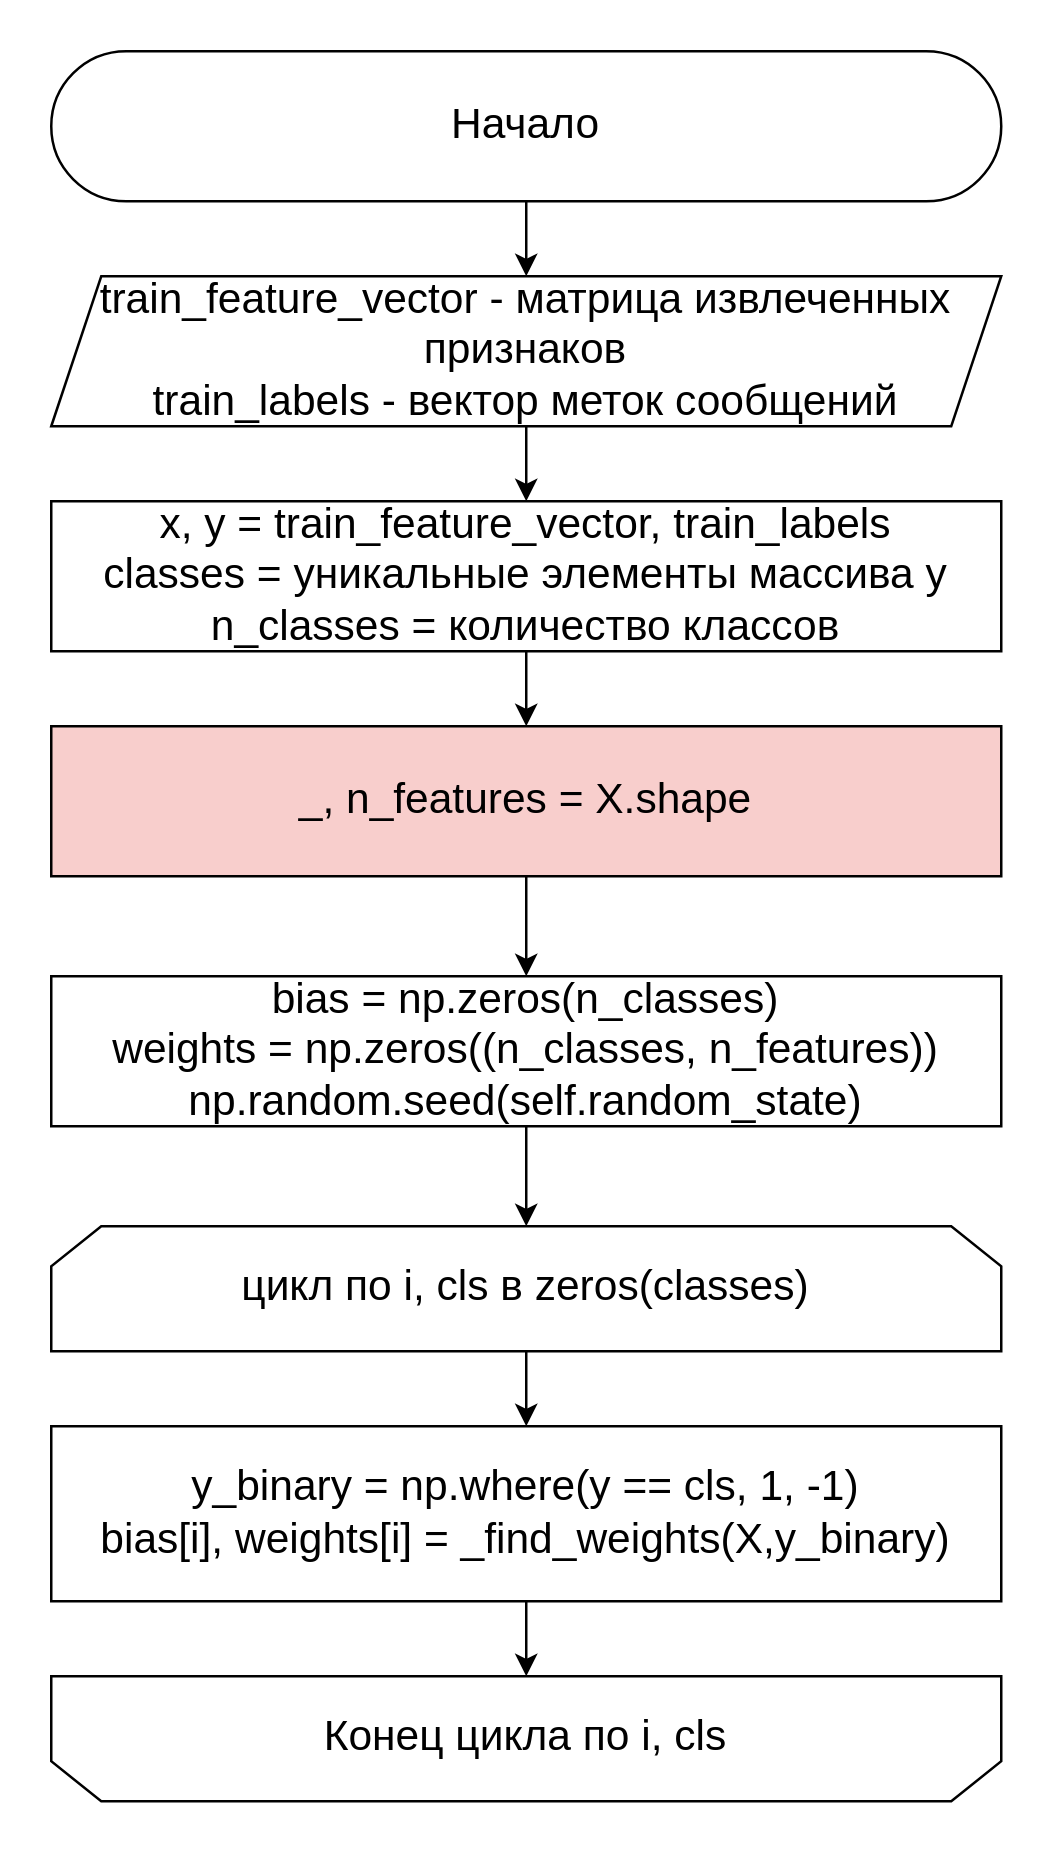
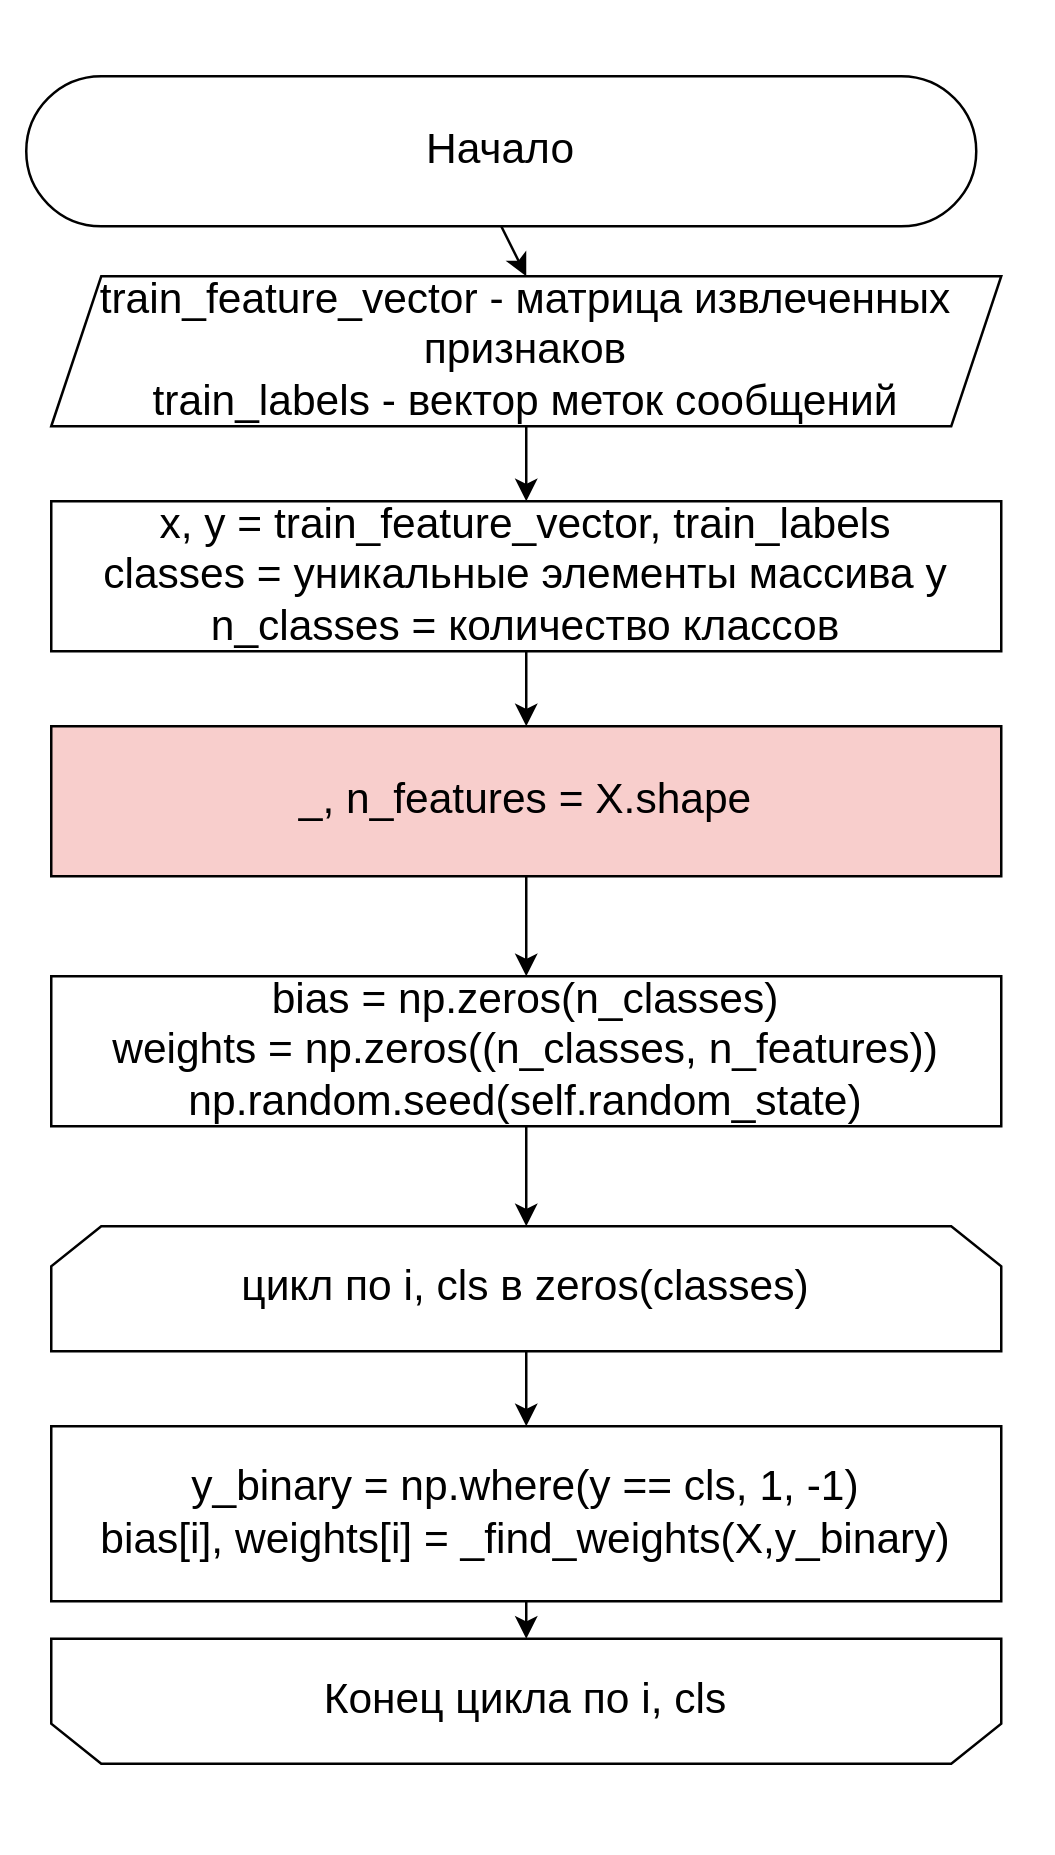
node "Начало": moved (526, 126) -> (501, 151)
node "Конец цикла по i, cls": moved (526, 1739) -> (526, 1701)
